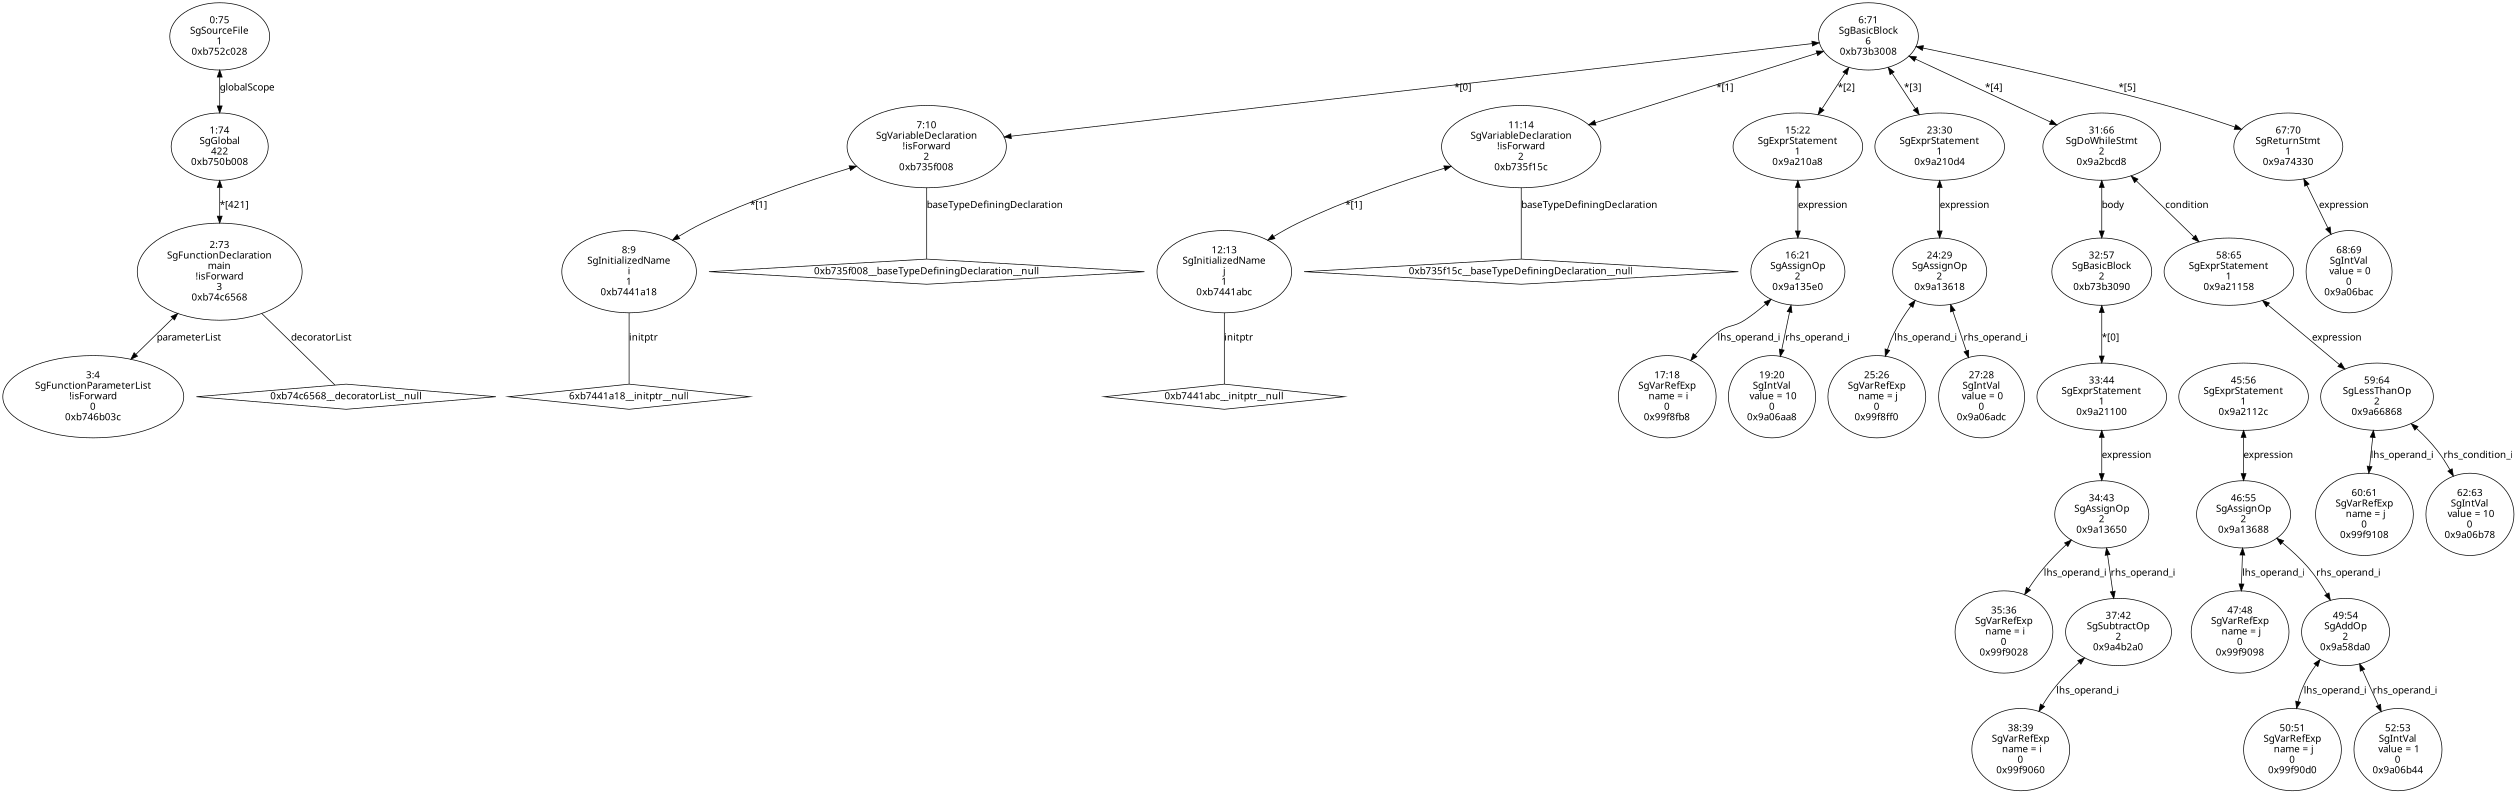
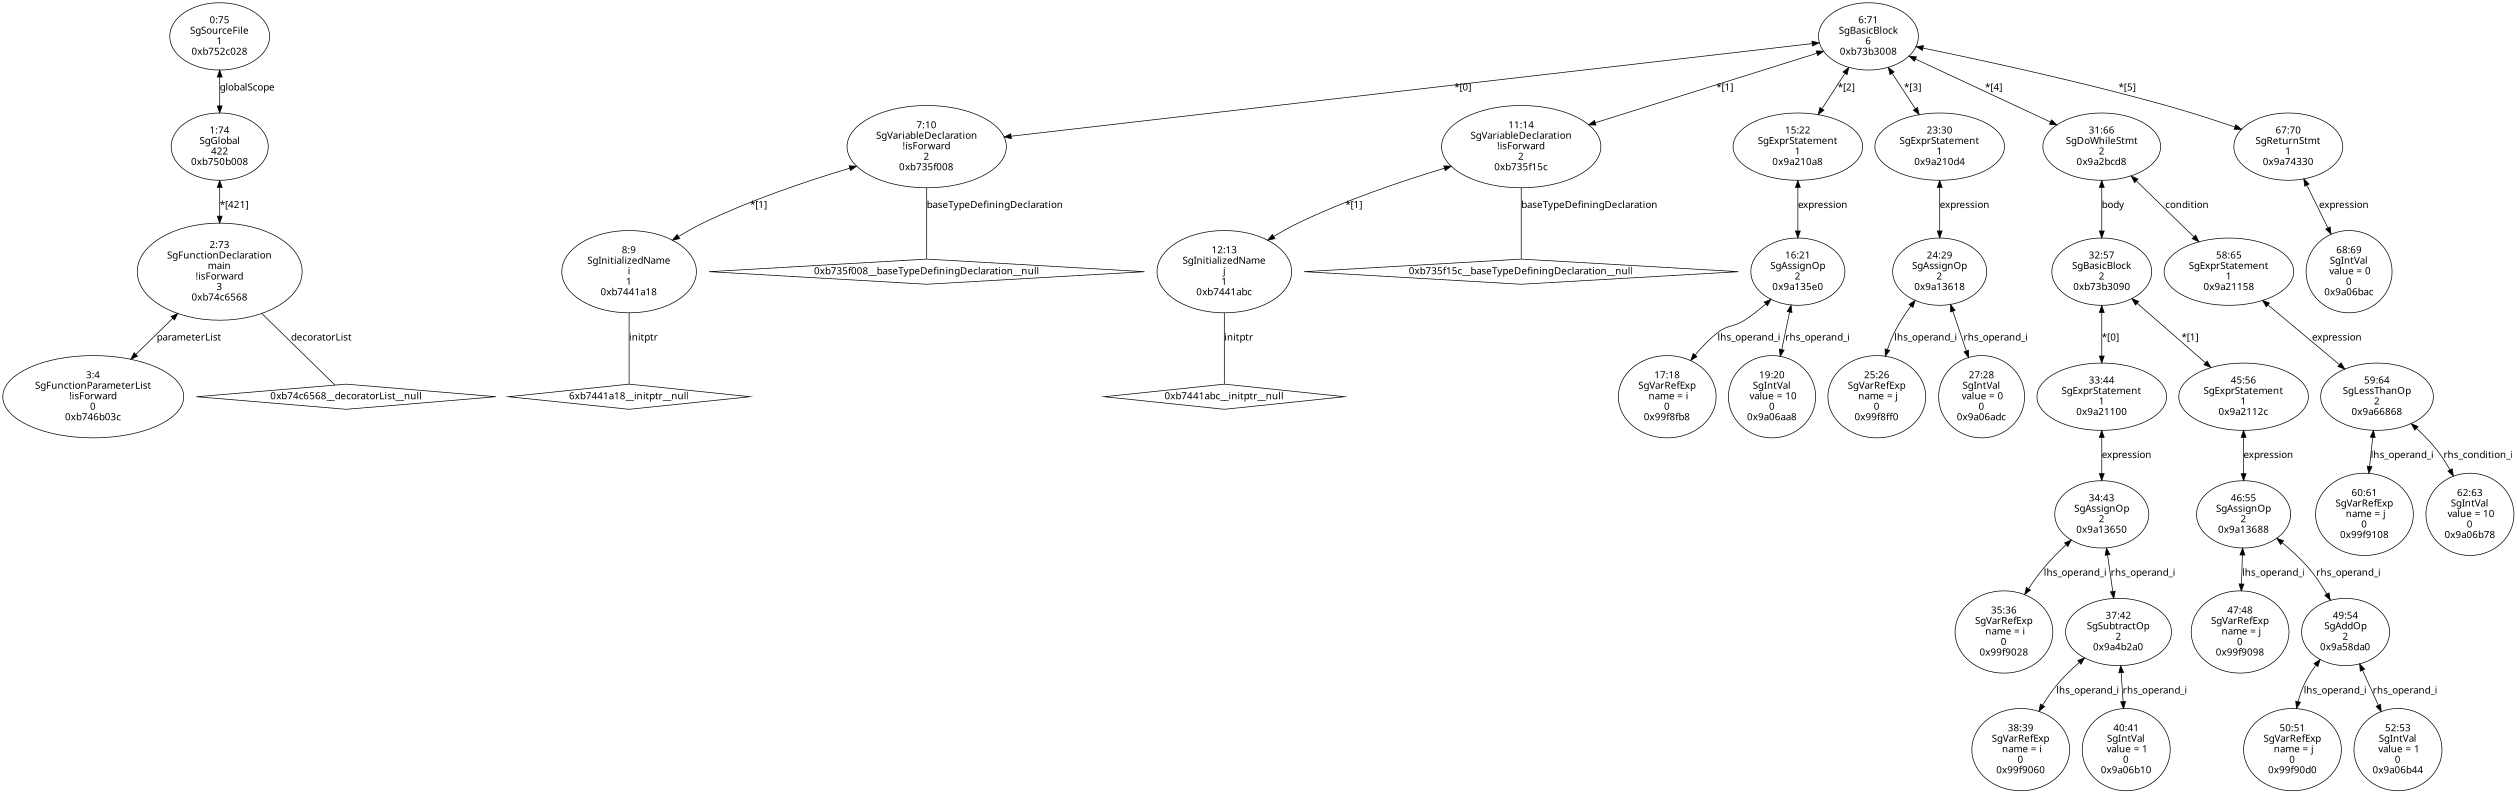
edge "32:57 SgBasicBlock 2 0xb73b3090" -- "45:56 SgExprStatement 1 0x9a2112c": added, label "*[1]"
node "40:41 SgIntVal value = 1 0 0x9a06b10": added
